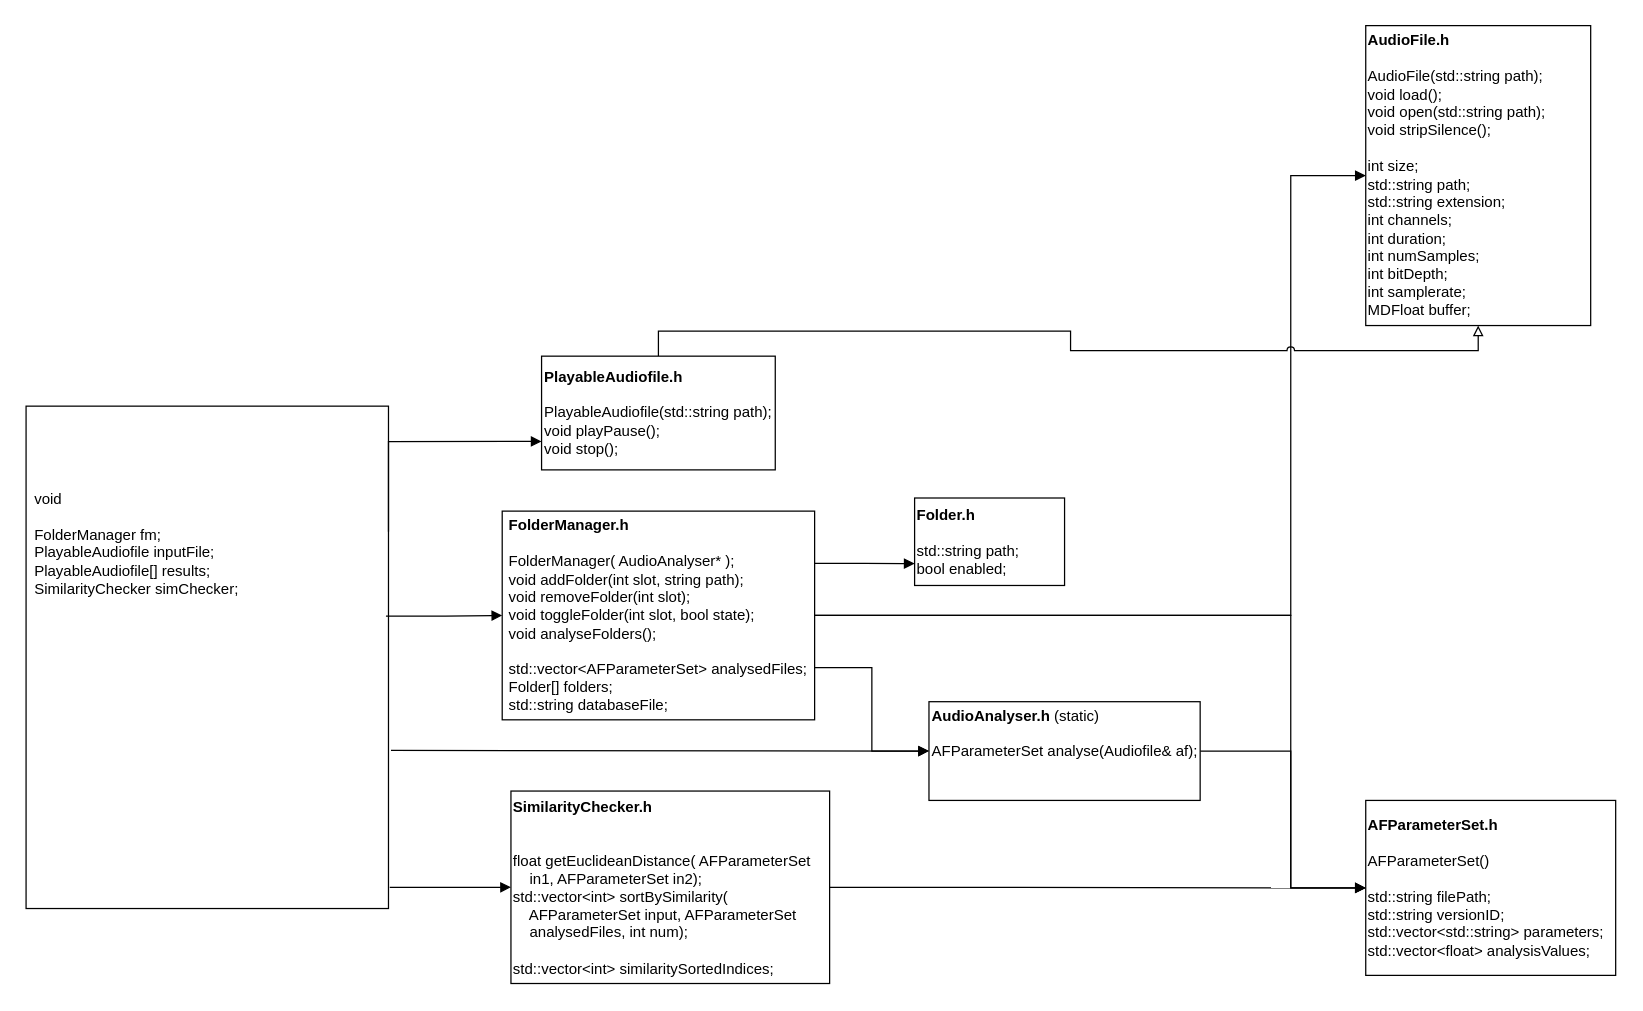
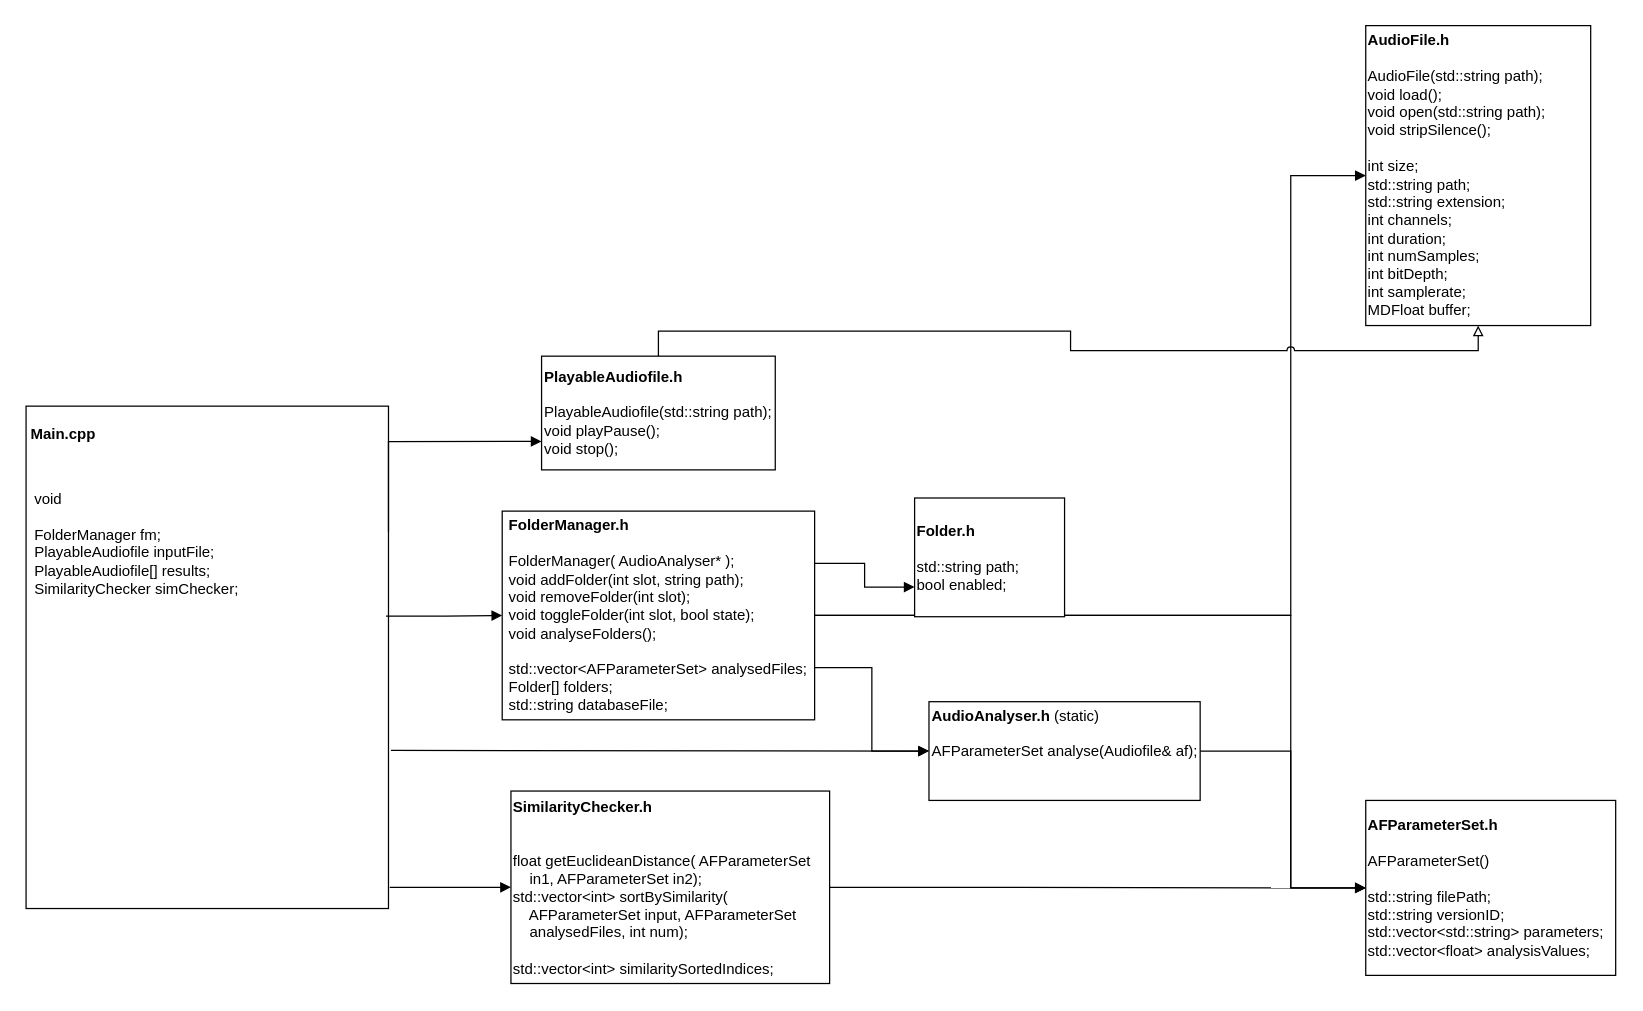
node "Main.cpp": added
node "Folder.h std::string path; bool enabled;": size 150x88 -> 150x119
